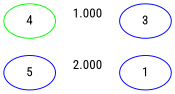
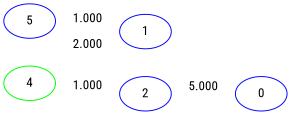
node "3": label "3" -> "2"
edge "1" -- "4": added, label "2.000"
edge "5" -- "1": label "2.000" -> "1.000"
node "0": added
